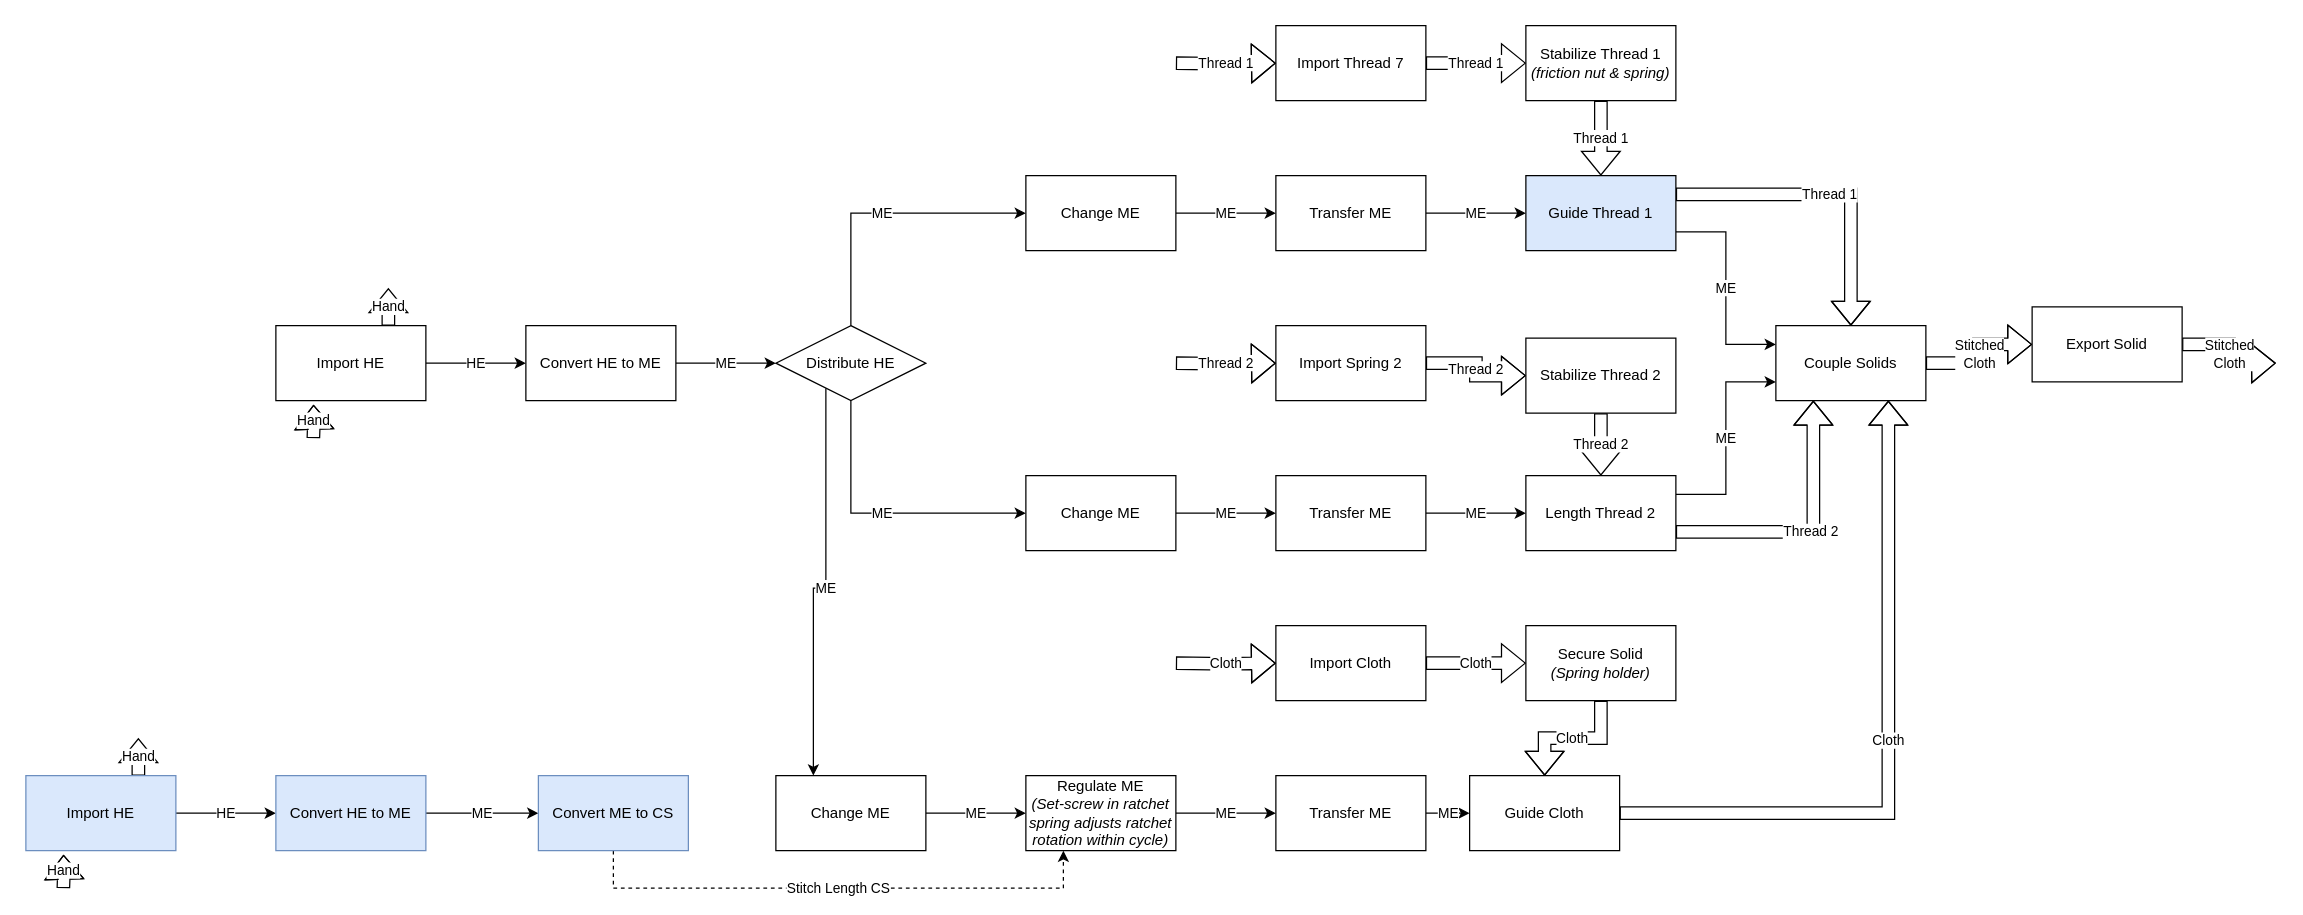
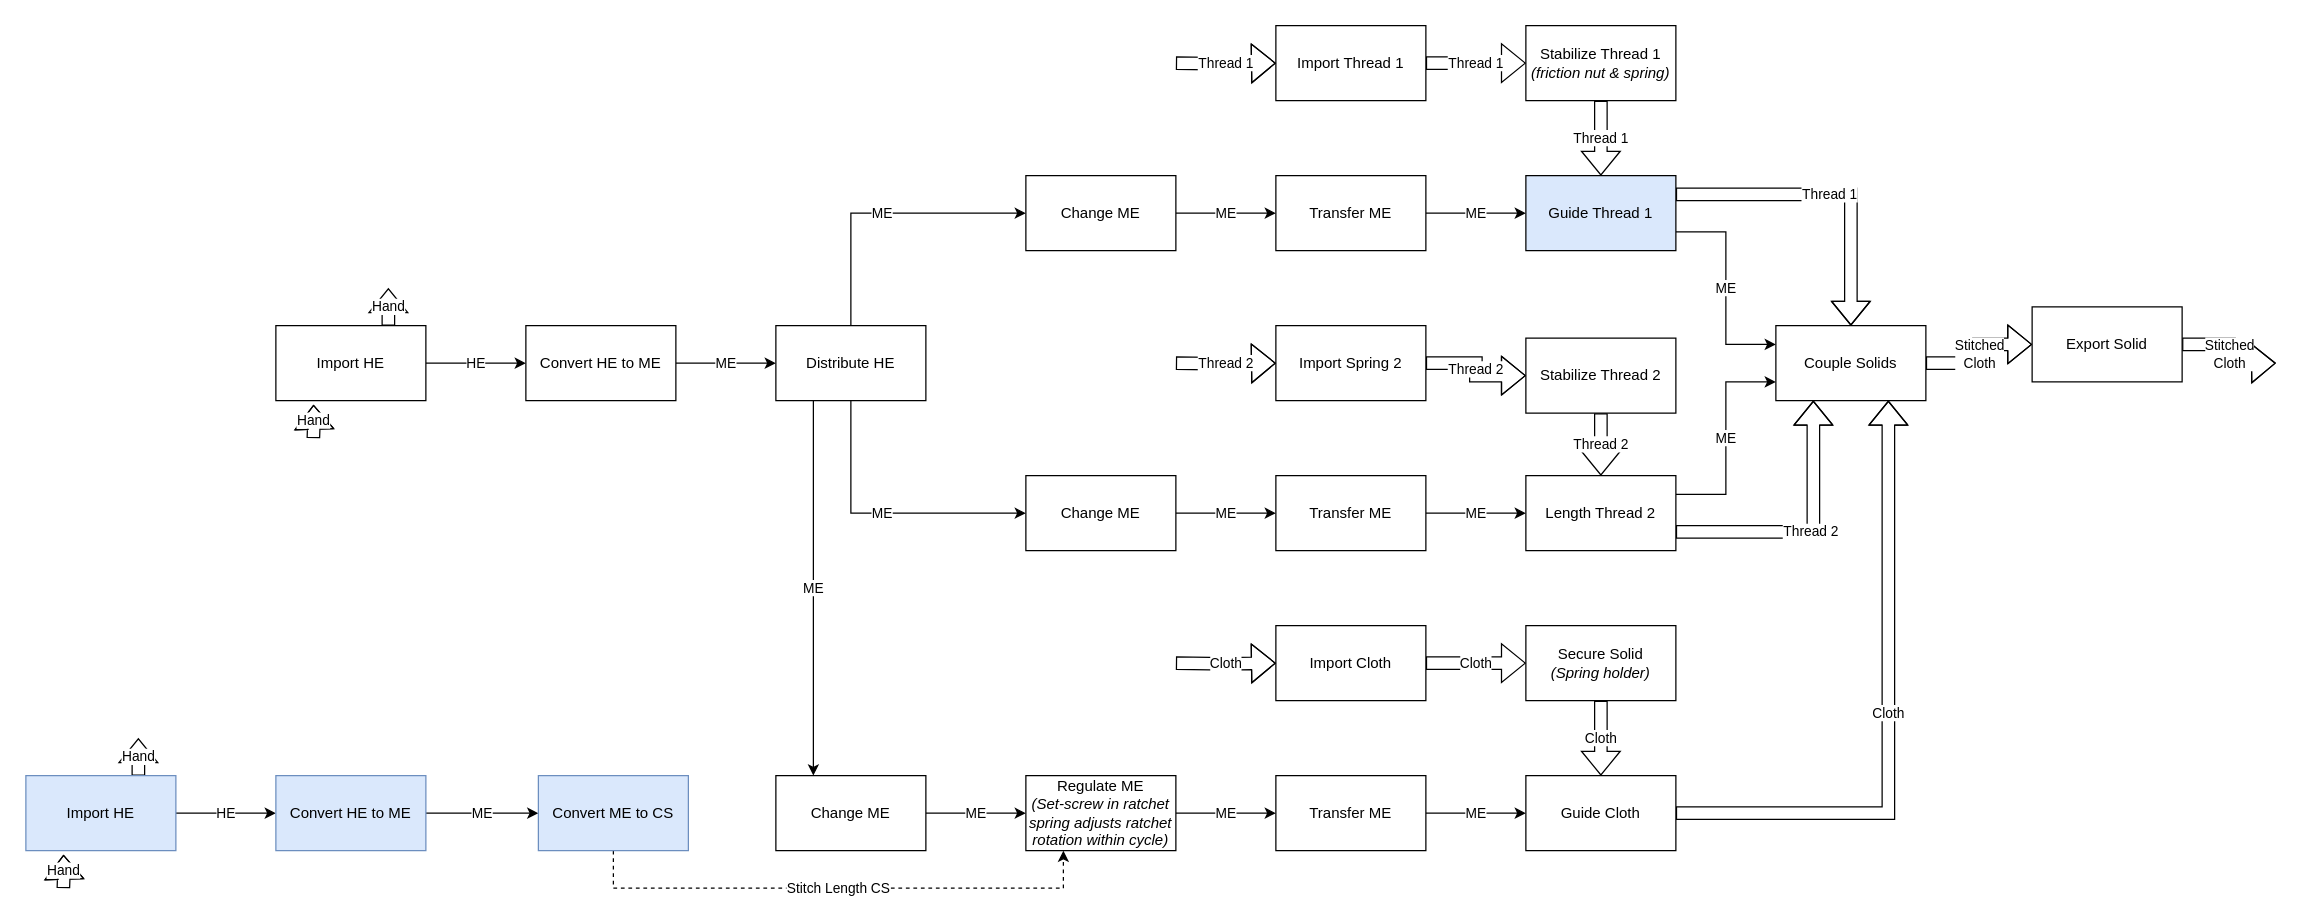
node "Import Thread 7": label "Import Thread 7" -> "Import Thread 1"
node "Distribute HE": shape diamond -> rectangle
node "Guide Cloth": moved (1544, 813) -> (1601, 813)
